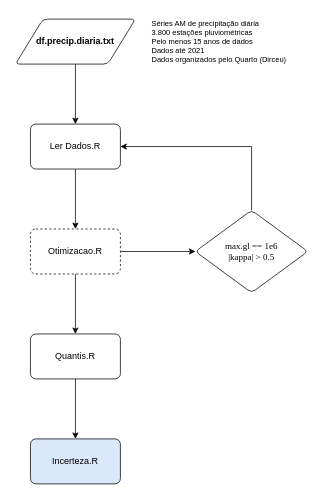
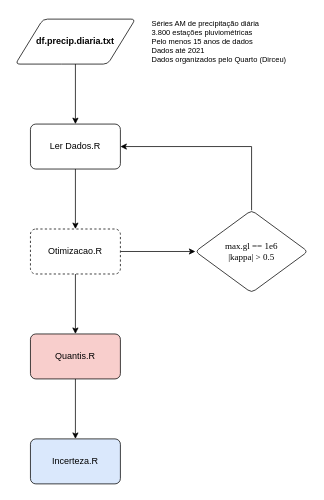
node "Quantis.R": fillcolor #ffffff -> #f8cecc
